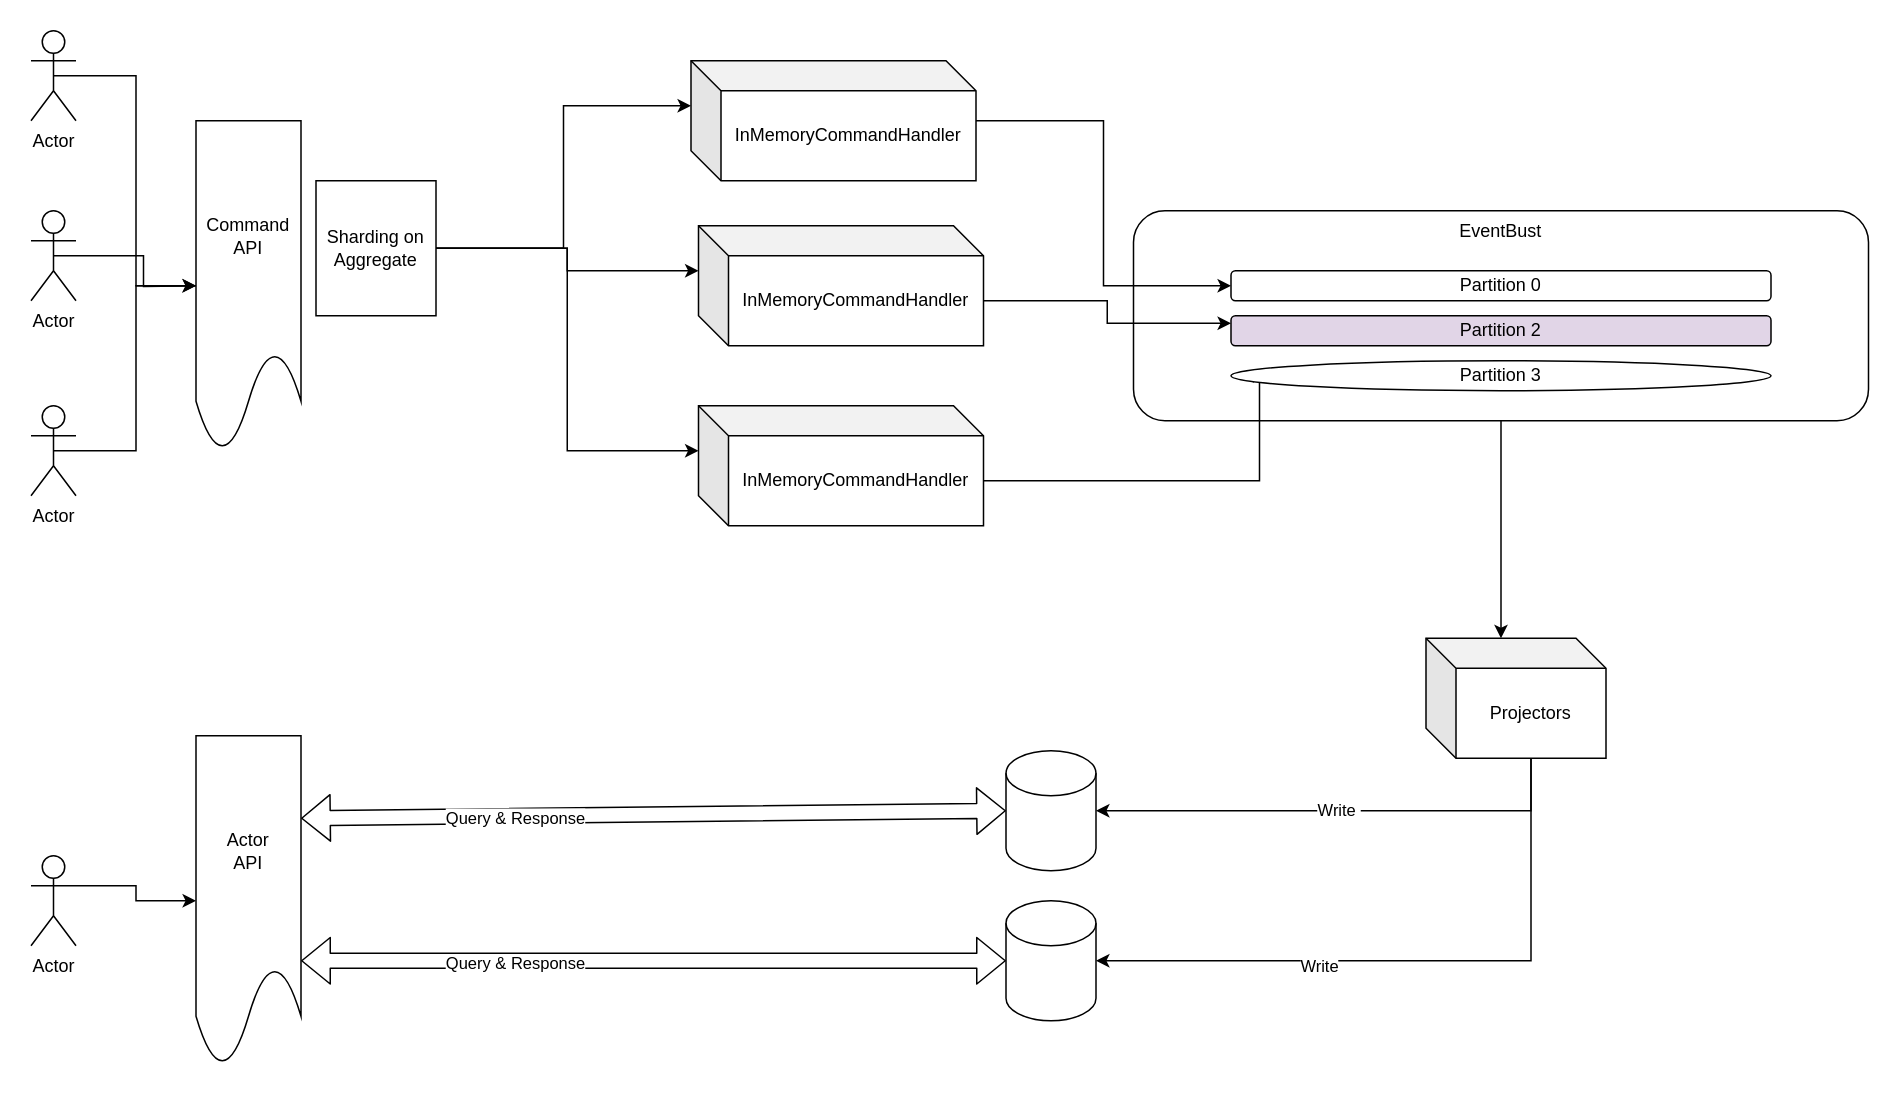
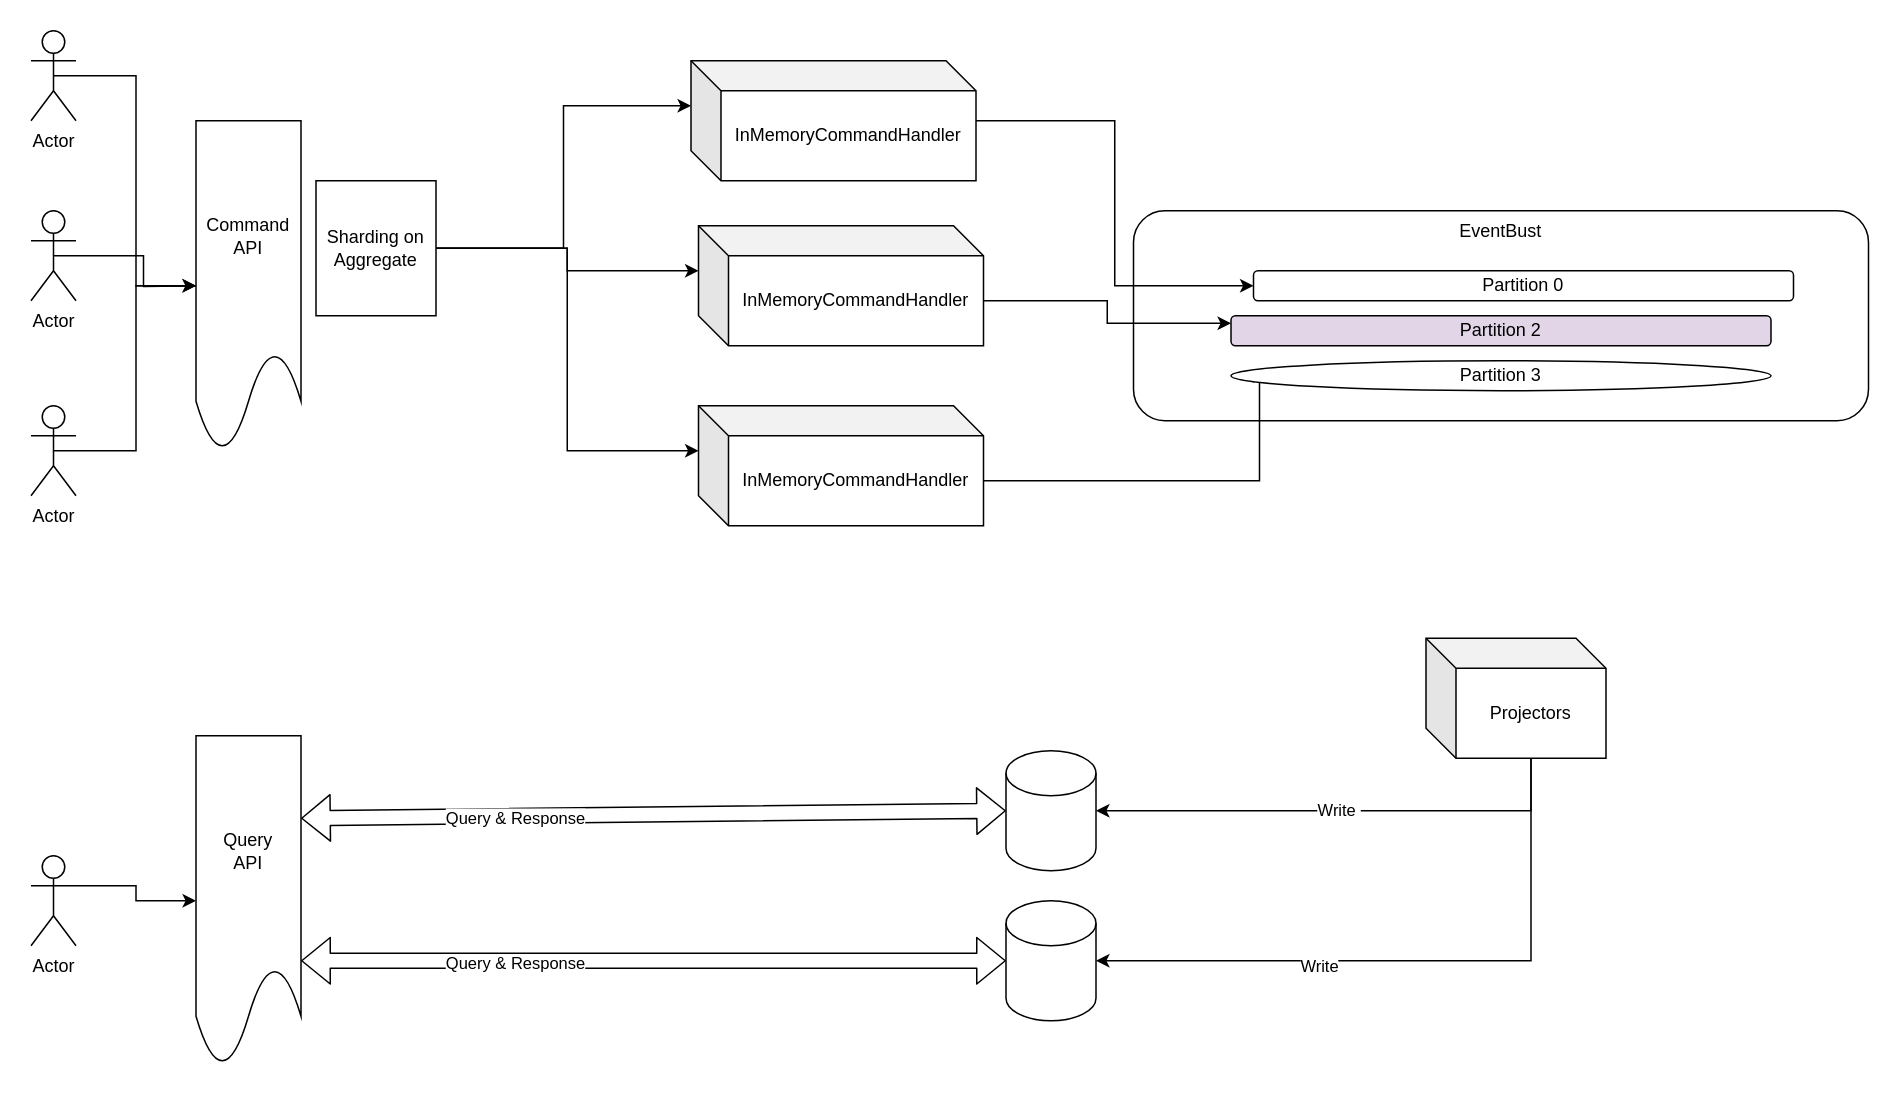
node "Partition 0": moved (1501, 286) -> (1523, 286)
edge "EventBust" -> "Projectors": removed
node "Actor API": label "Actor API" -> "Query API"
